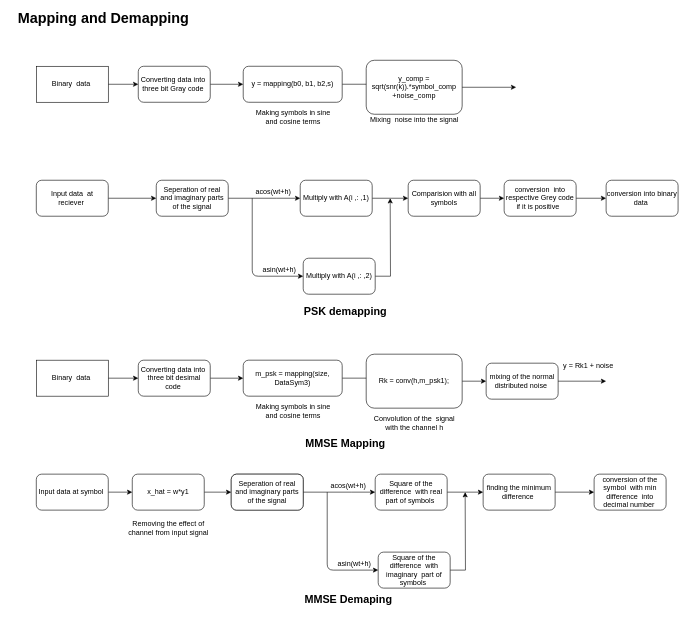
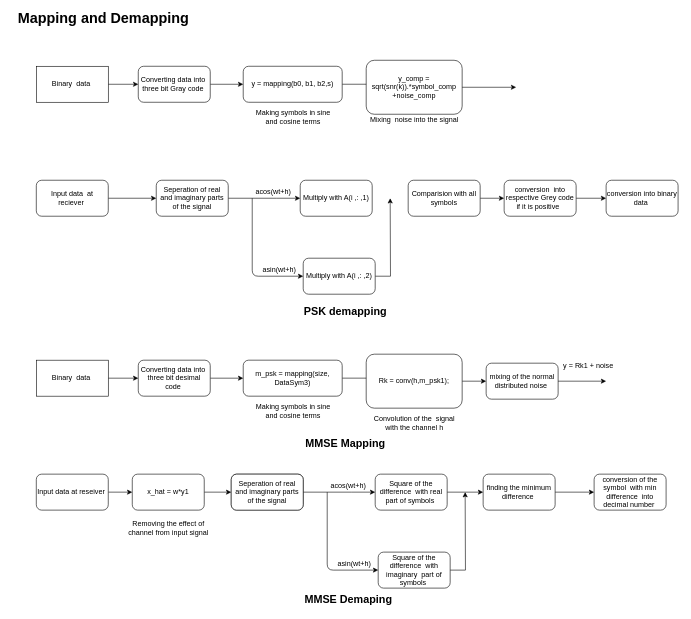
edge "Multiply with A(i ,: ,1)" -> "Comparision with all symbols": removed
node "Input data at symbol": label "Input data at symbol" -> "Input data at reseiver"
